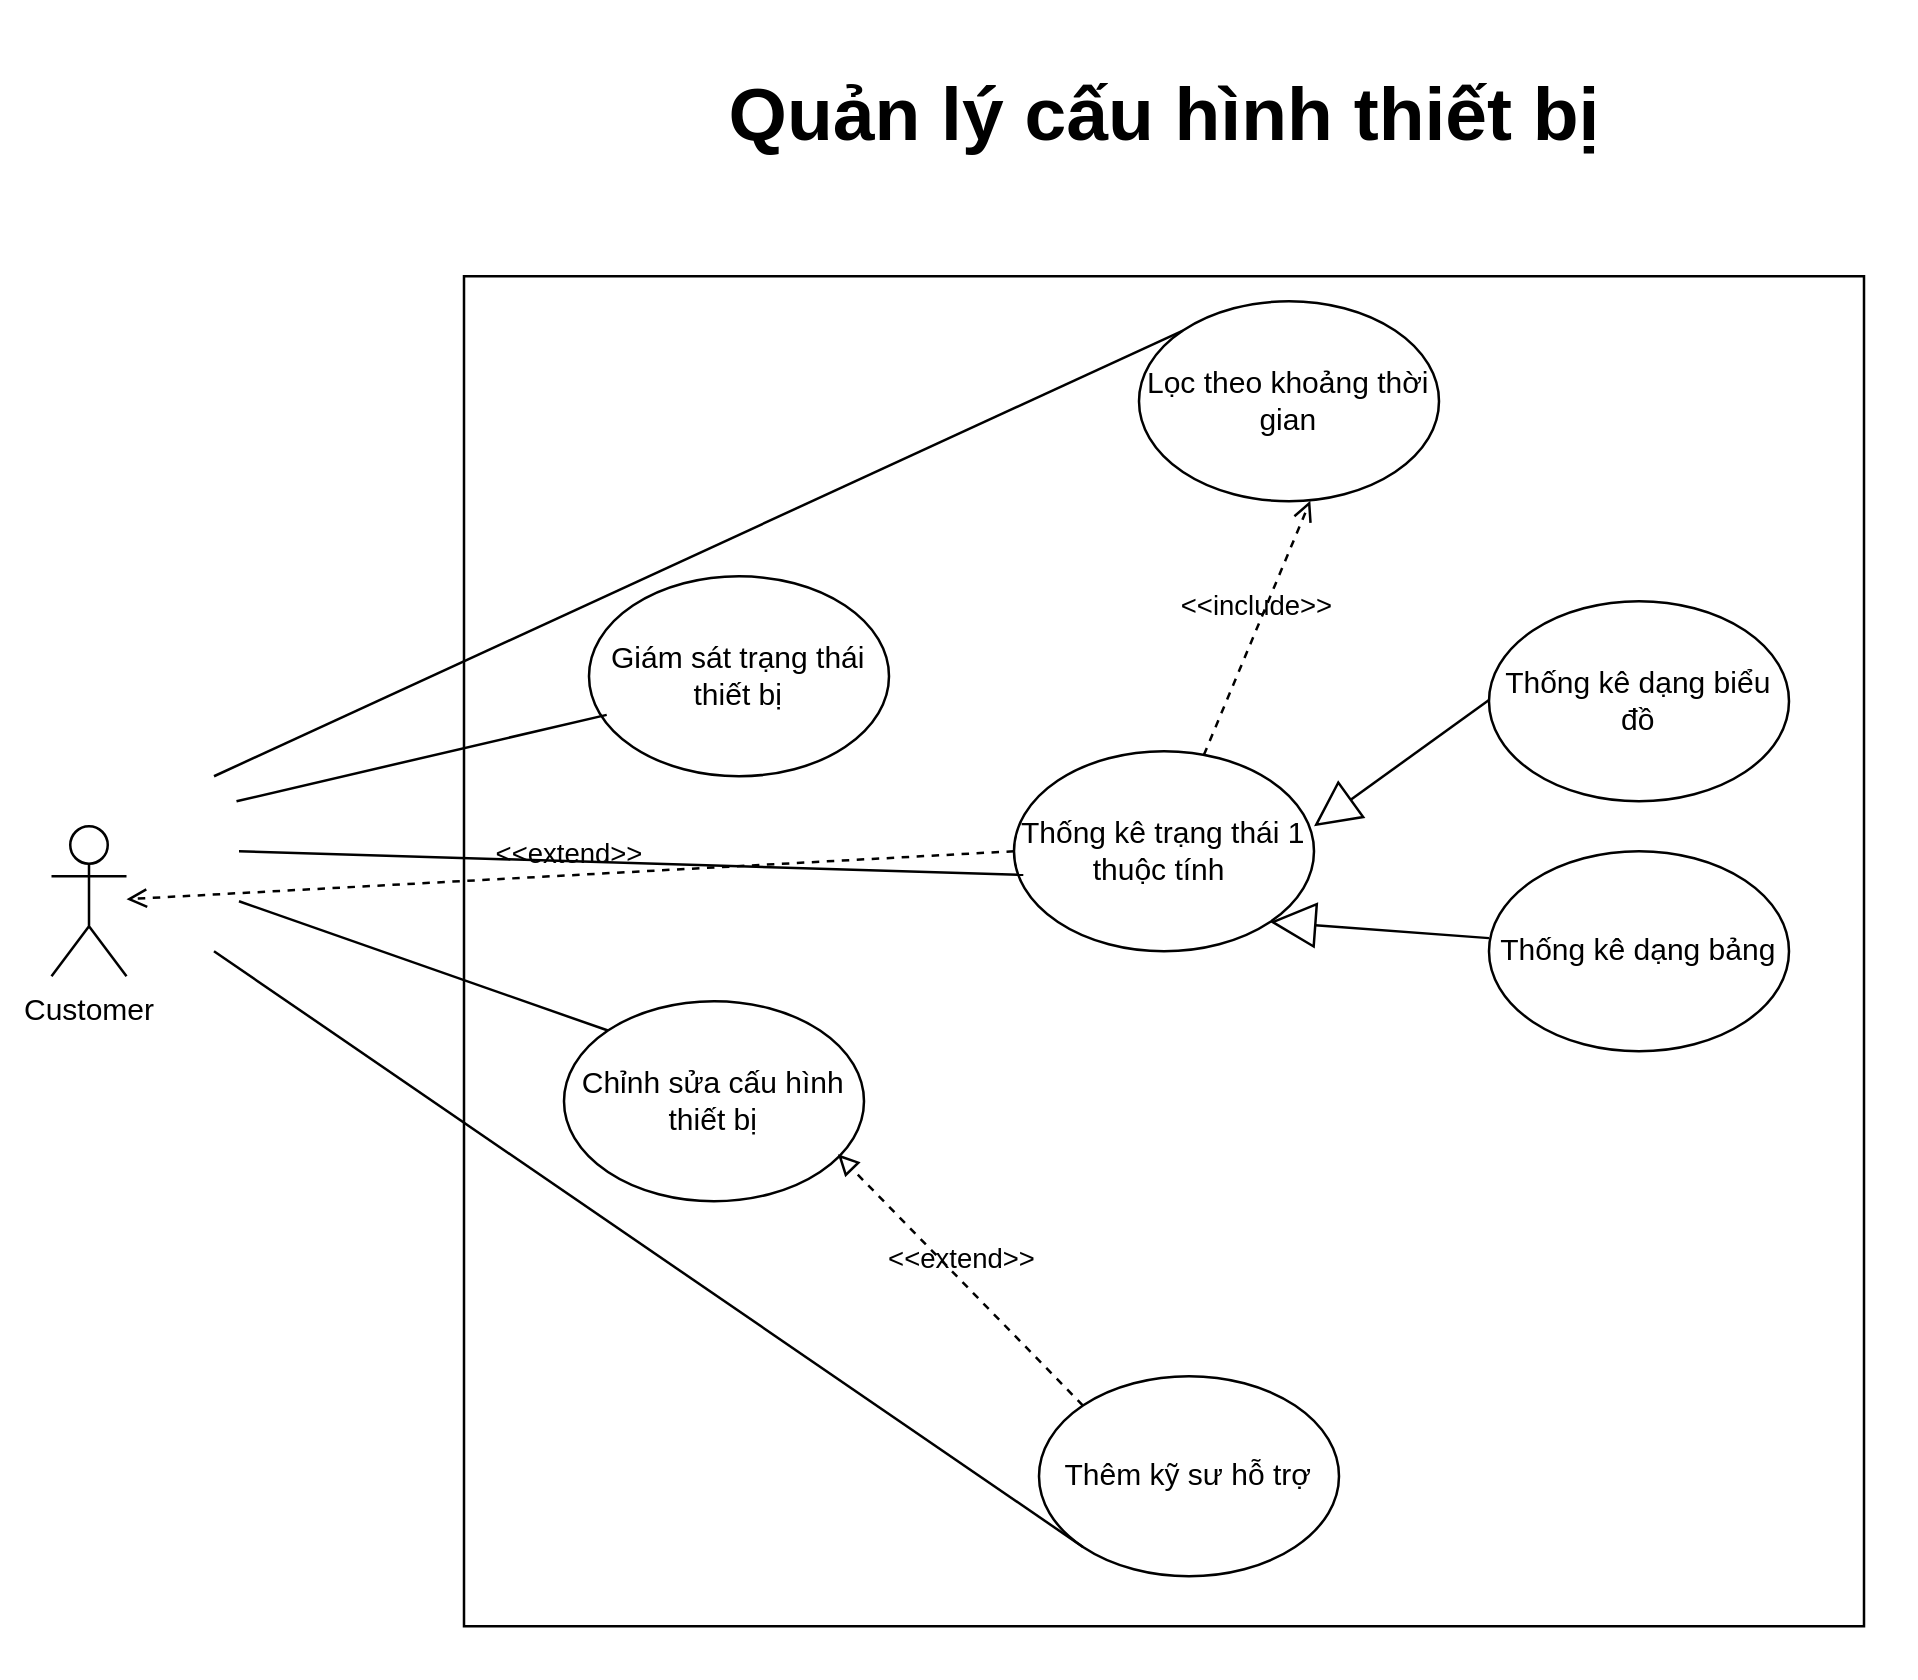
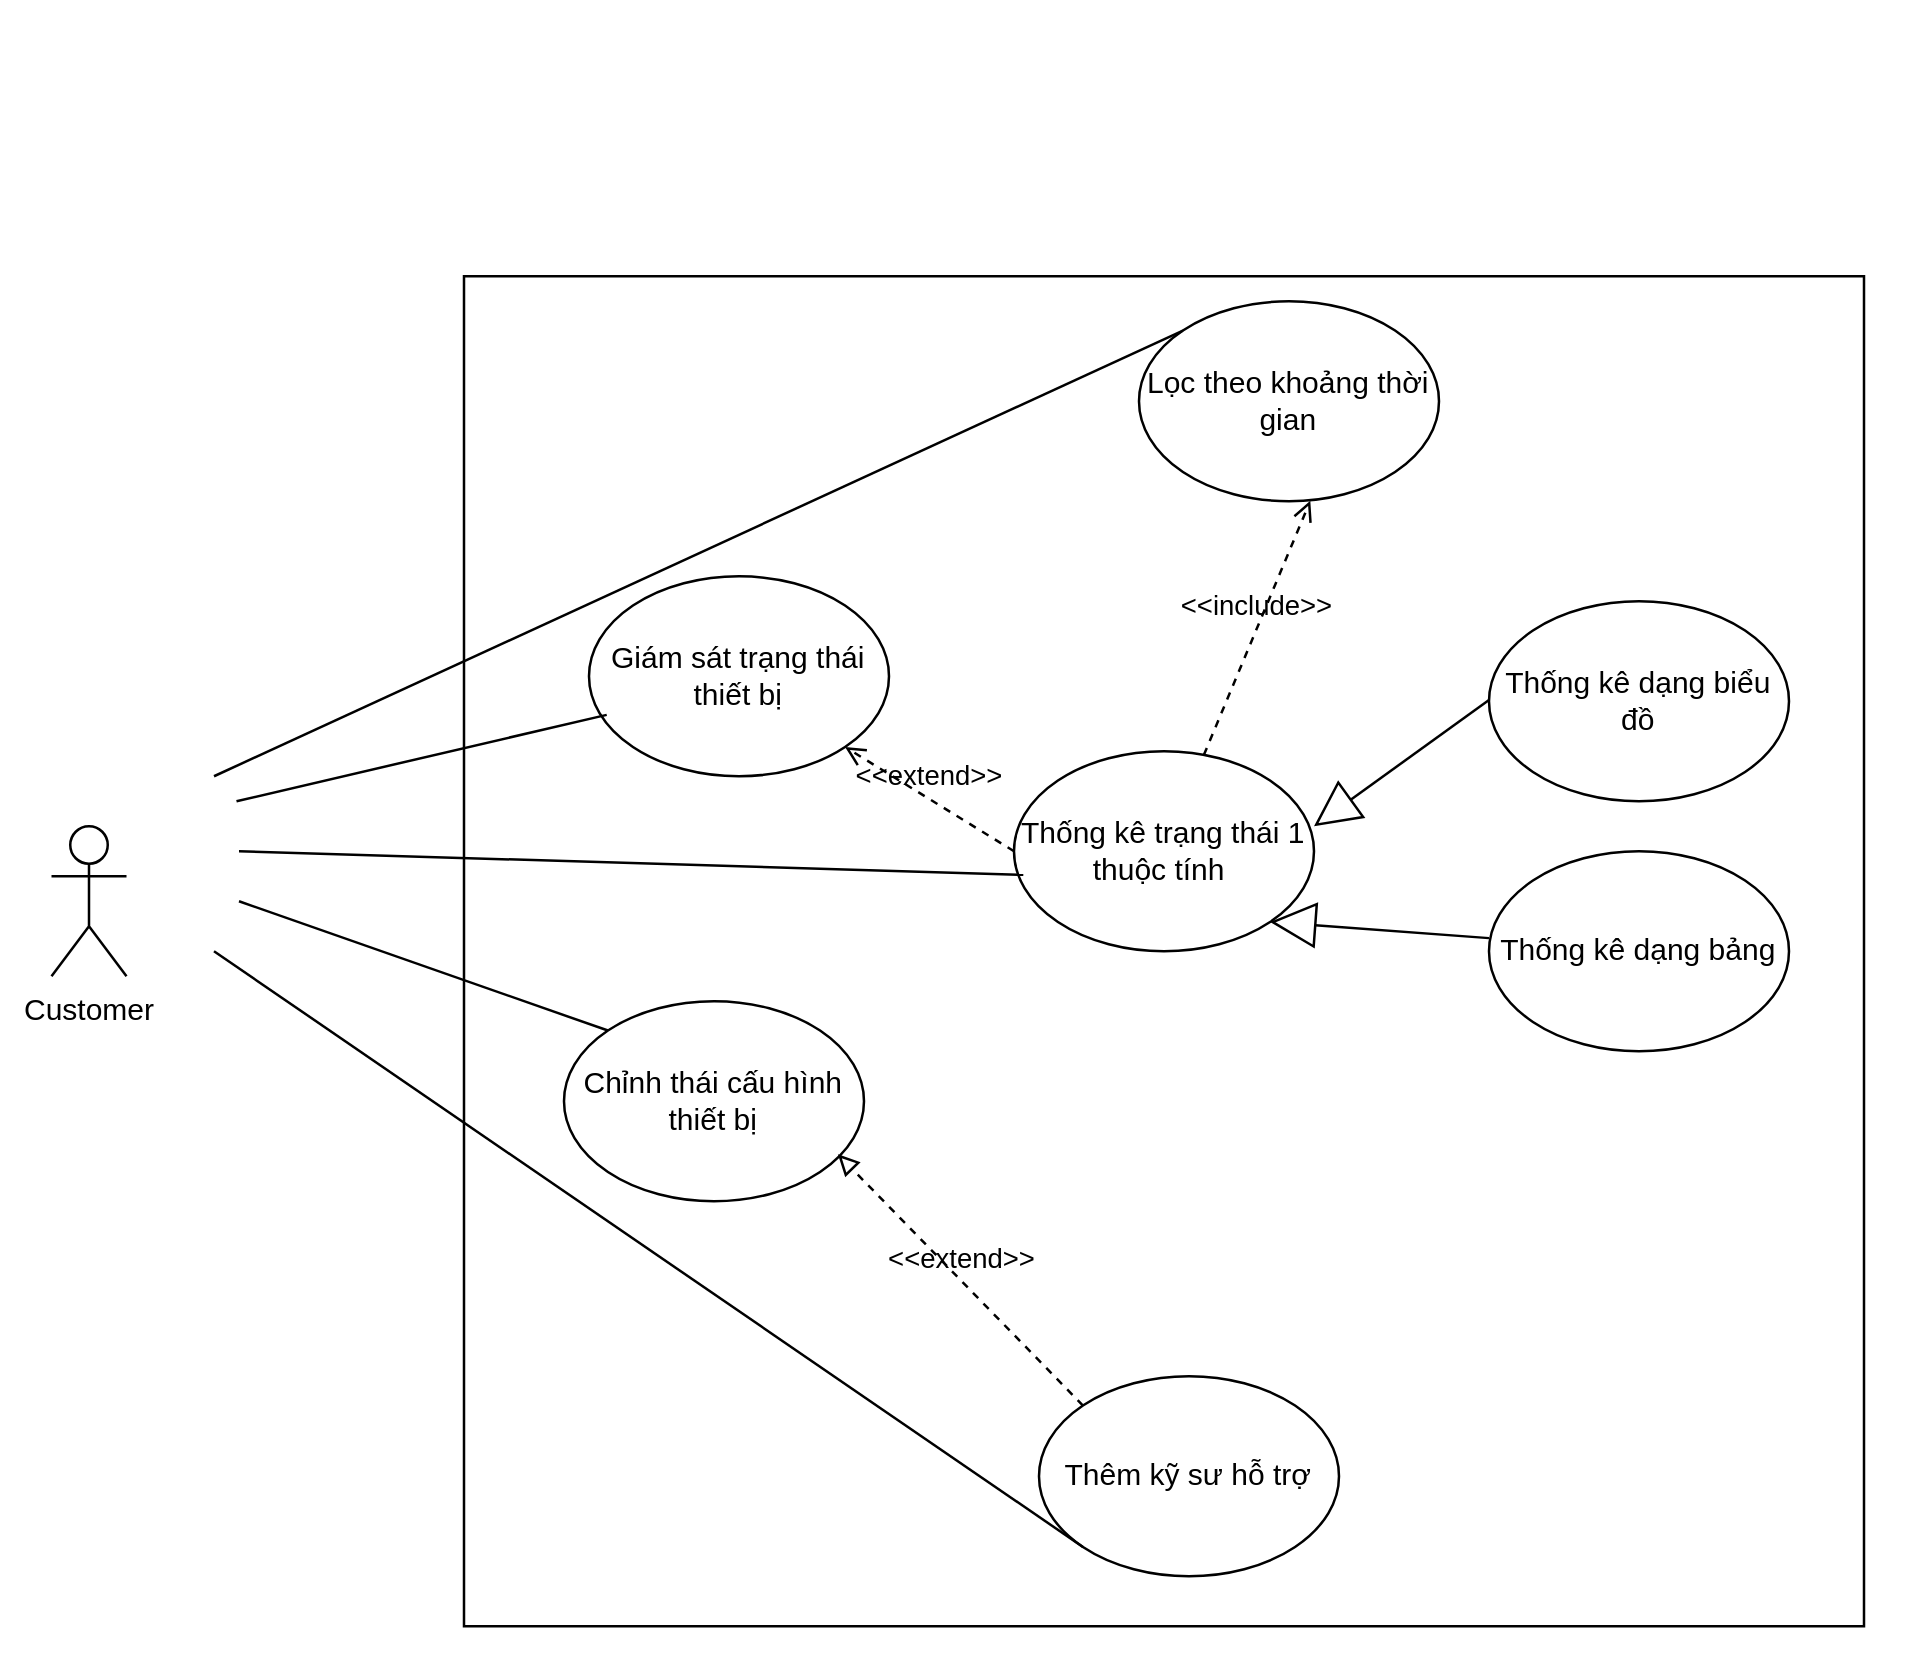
node "Quản lý cấu hình thiết bị": removed
edge "Thống kê trạng thái 1 thuộc tính" -> "Customer": now "Thống kê trạng thái 1 thuộc tính" -> "Giám sát trạng thái thiết bị"
node "Chỉnh sửa cấu hình thiết bị": label "Chỉnh sửa cấu hình thiết bị" -> "Chỉnh thái cấu hình thiết bị"
